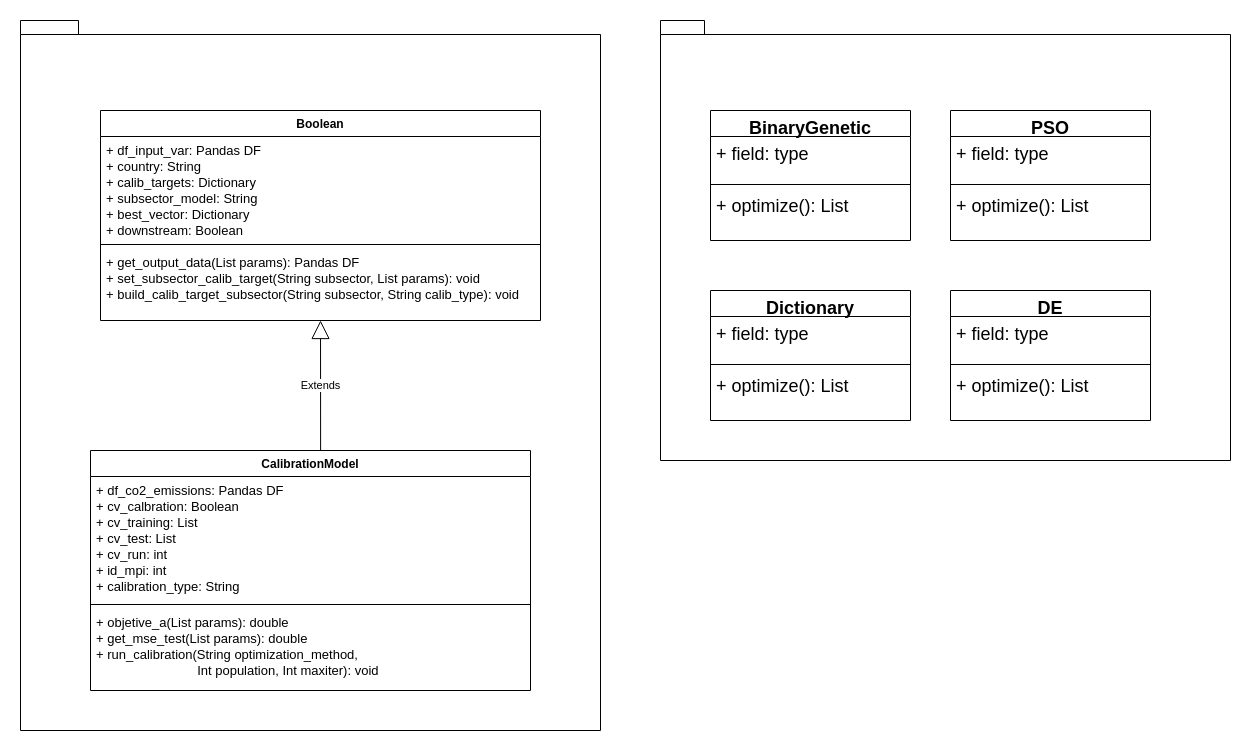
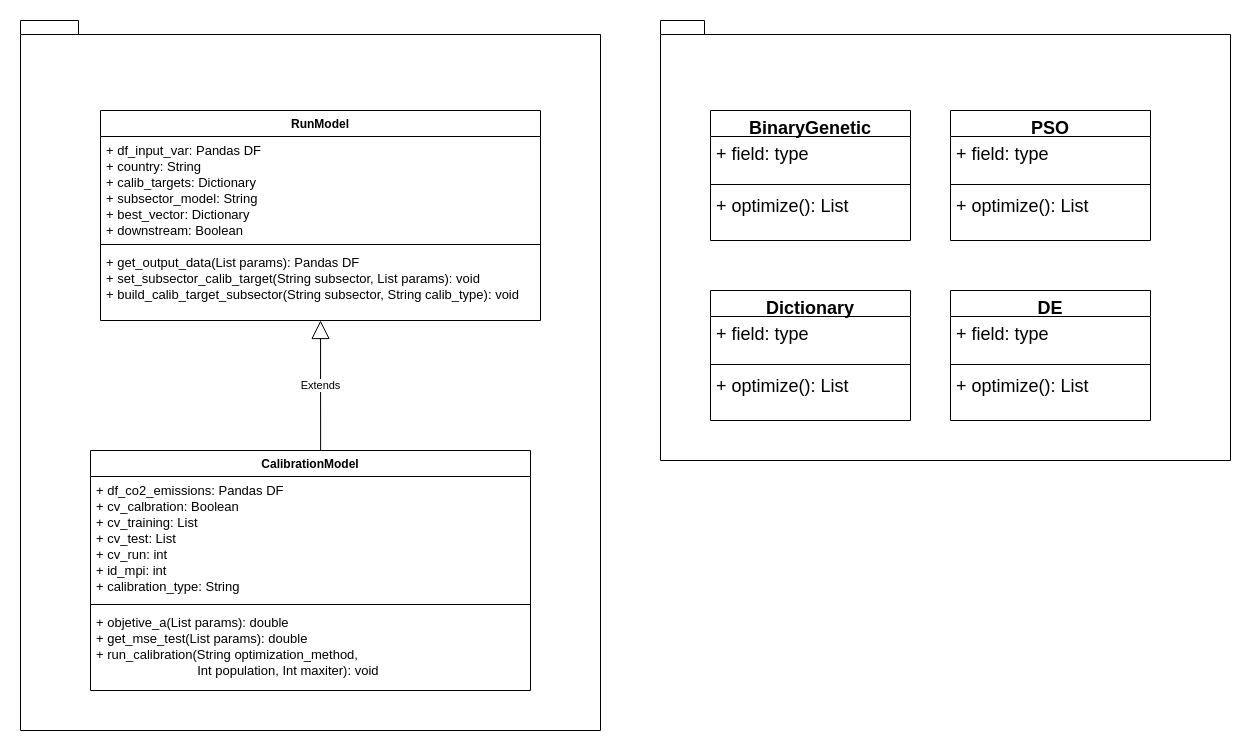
node "Boolean": label "Boolean" -> "RunModel"
